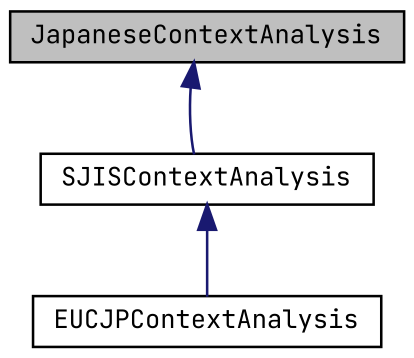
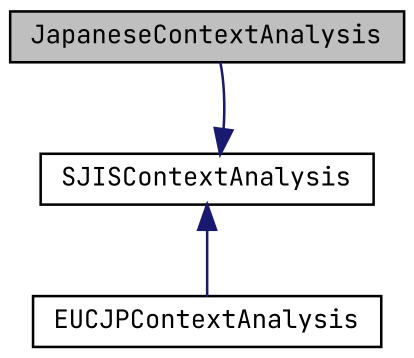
edge "SJISContextAnalysis" -> "JapaneseContextAnalysis": reversed
